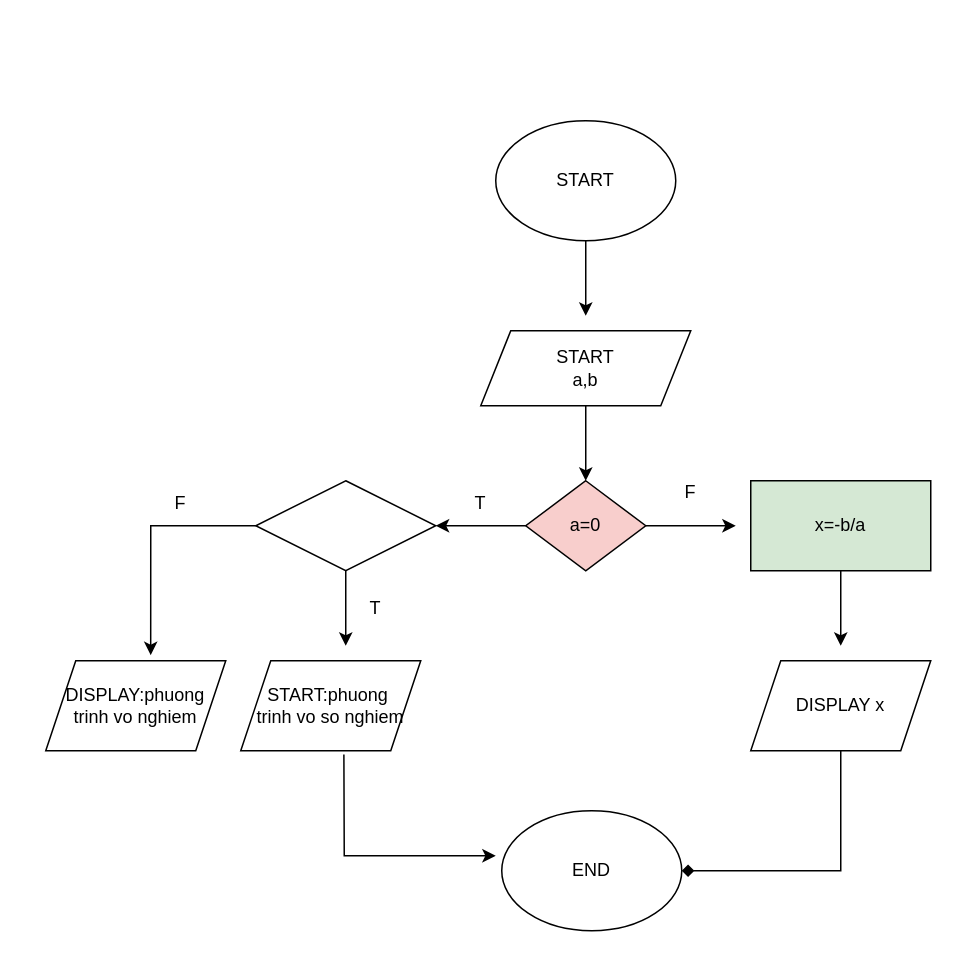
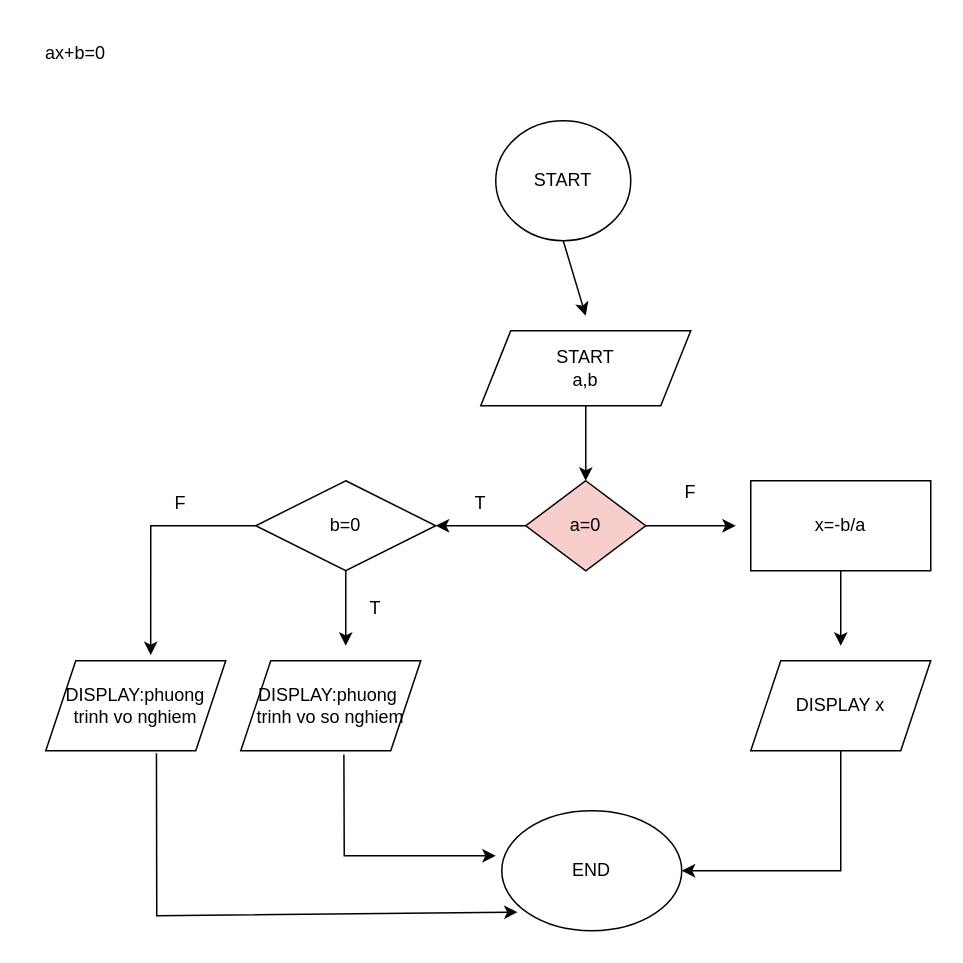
node "ax+b=0": added
node "START": size 180x120 -> 135x120
node "b=0": added
node "x=-b/a": fillcolor #d5e8d4 -> #ffffff
node "START:phuong trinh vo so nghiem": label "START:phuong trinh vo so nghiem" -> "DISPLAY:phuong trinh vo so nghiem"
edge "DISPLAY x" -> "END": arrowhead diamond -> classic
edge "DISPLAY:phuong trinh vo nghiem" -> "END": added
